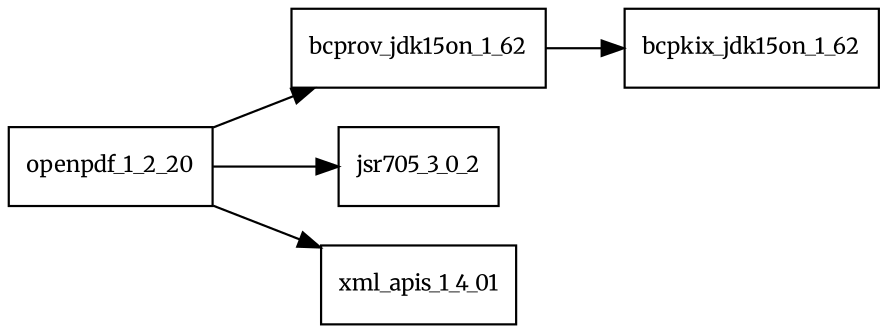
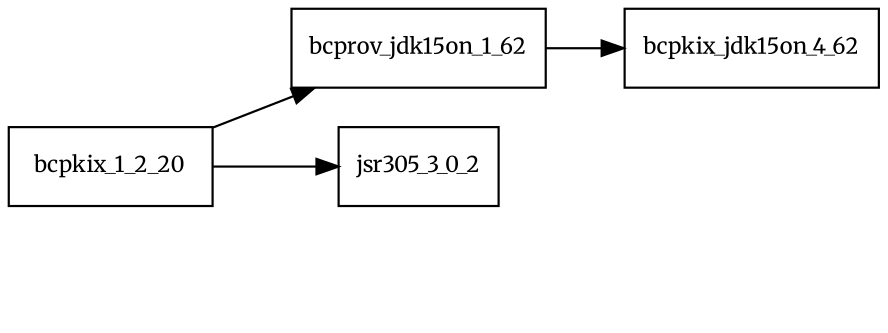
node "bcpkix_jdk15on_1_62": label "bcpkix_jdk15on_1_62" -> "bcpkix_jdk15on_4_62"
node "openpdf_1_2_20": label "openpdf_1_2_20" -> "bcpkix_1_2_20"
node "jsr705_3_0_2": label "jsr705_3_0_2" -> "jsr305_3_0_2"
node "xml_apis_1_4_01": removed
